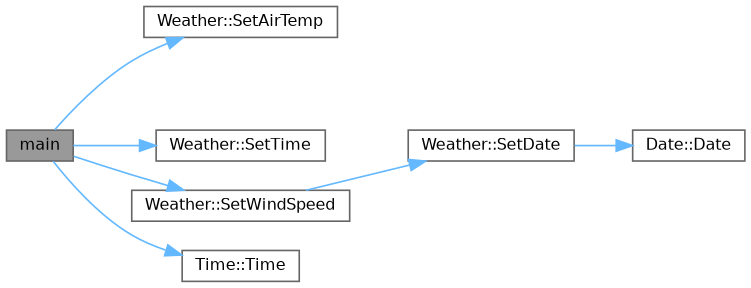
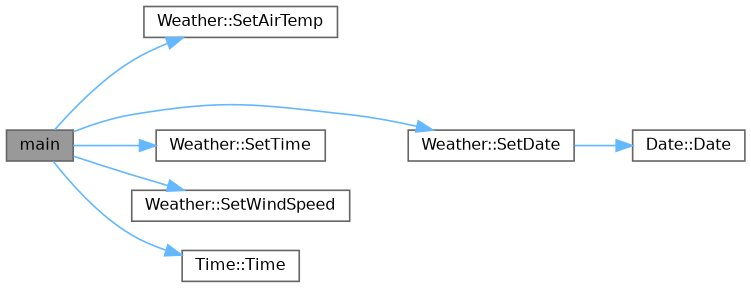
edge "Weather::SetWindSpeed" -> "Weather::SetDate": now "main" -> "Weather::SetDate"
